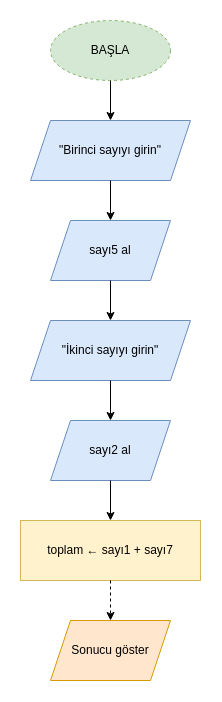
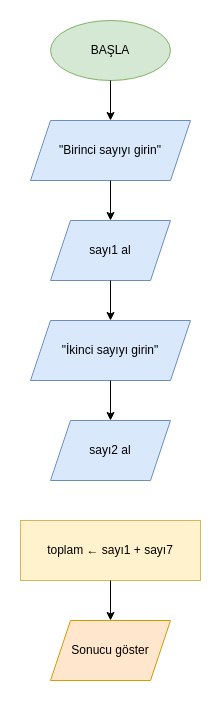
node "BAŞLA": style dashed -> solid
node "sayı5 al": label "sayı5 al" -> "sayı1 al"
edge "sayı2 al" -> "toplam ← sayı1 + sayı7": removed
edge "toplam ← sayı1 + sayı7" -> "Sonucu göster": style dashed -> solid
